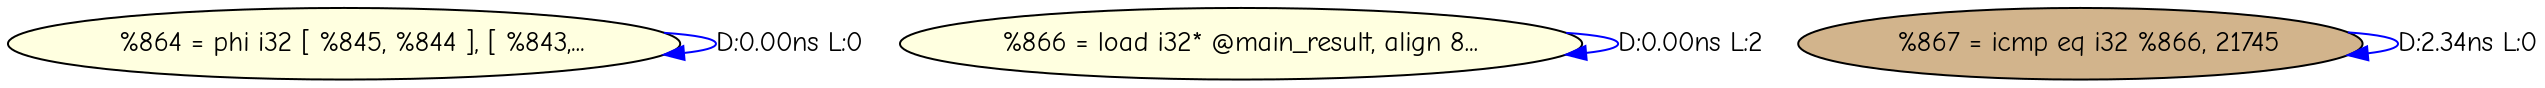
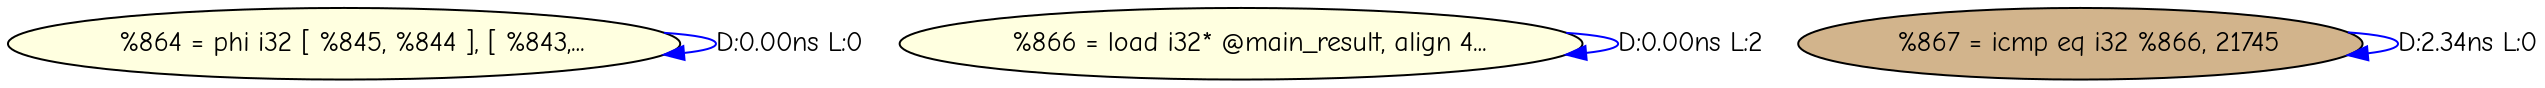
node "%866 = load i32* @main_result, align 8...": label "%866 = load i32* @main_result, align 8..." -> "%866 = load i32* @main_result, align 4..."
